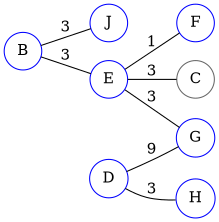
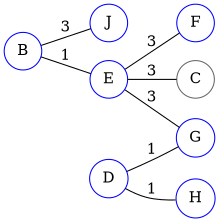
edge "F" -- "E": label "1" -> "3"
edge "B" -- "E": label "3" -> "1"
edge "G" -- "D": label "9" -> "1"
edge "D" -- "H": label "3" -> "1"
